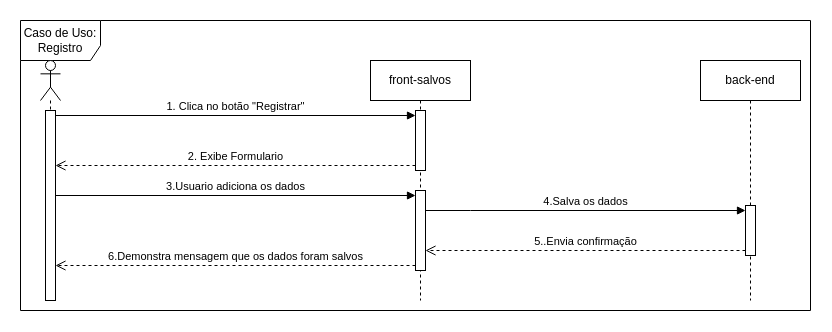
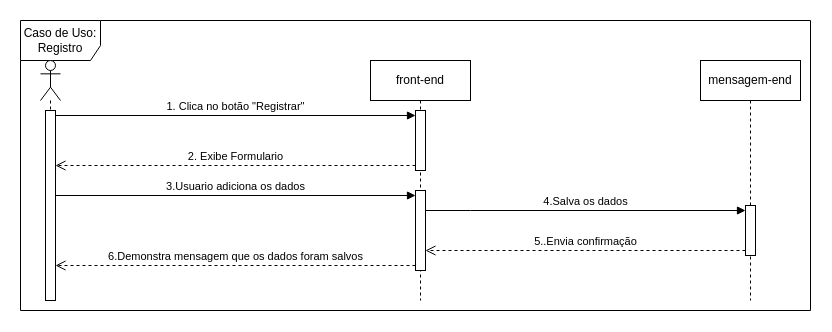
node "front-salvos": label "front-salvos" -> "front-end"
node "back-end": label "back-end" -> "mensagem-end"
